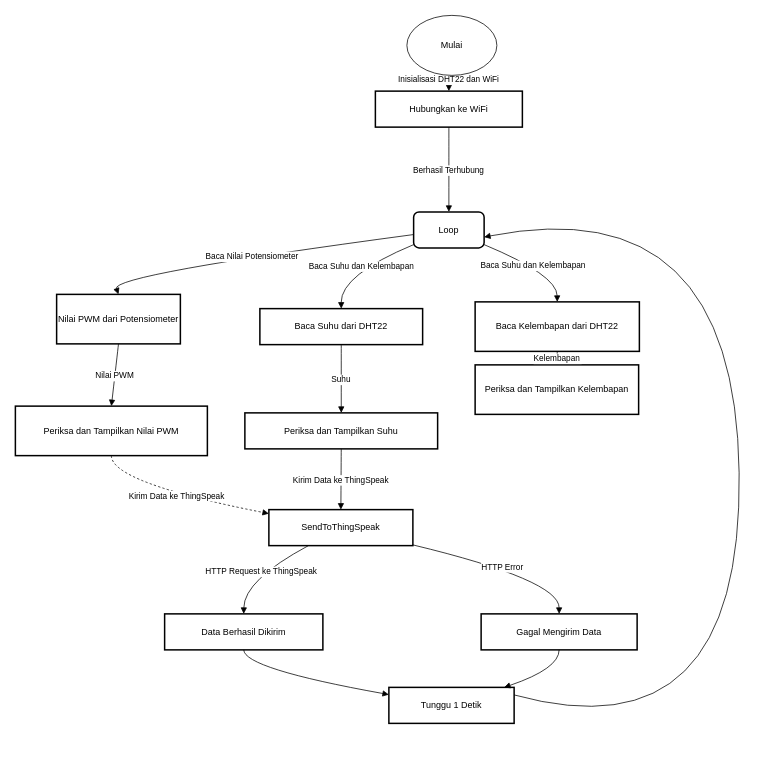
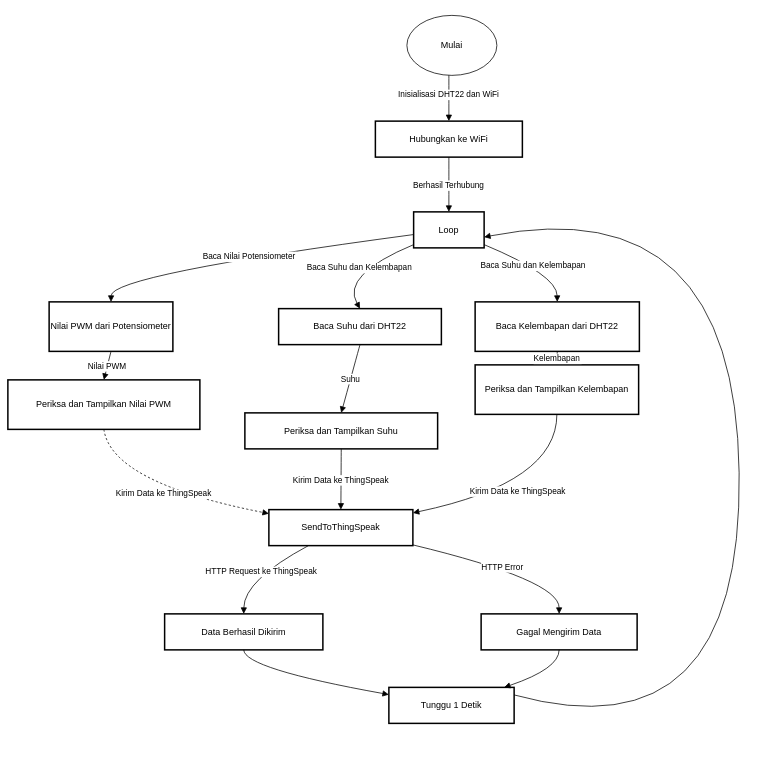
node "Hubungkan ke WiFi": moved (449, 109) -> (449, 139)
node "Loop": shape rounded rectangle -> rectangle
node "Nilai PWM dari Potensiometer": moved (119, 319) -> (111, 327)
node "Baca Suhu dari DHT22": moved (341, 327) -> (360, 327)
node "Periksa dan Tampilkan Nilai PWM": moved (111, 431) -> (104, 405)
edge "Periksa dan Tampilkan Kelembapan" -> "SendToThingSpeak": added, label "Kirim Data ke ThingSpeak"
